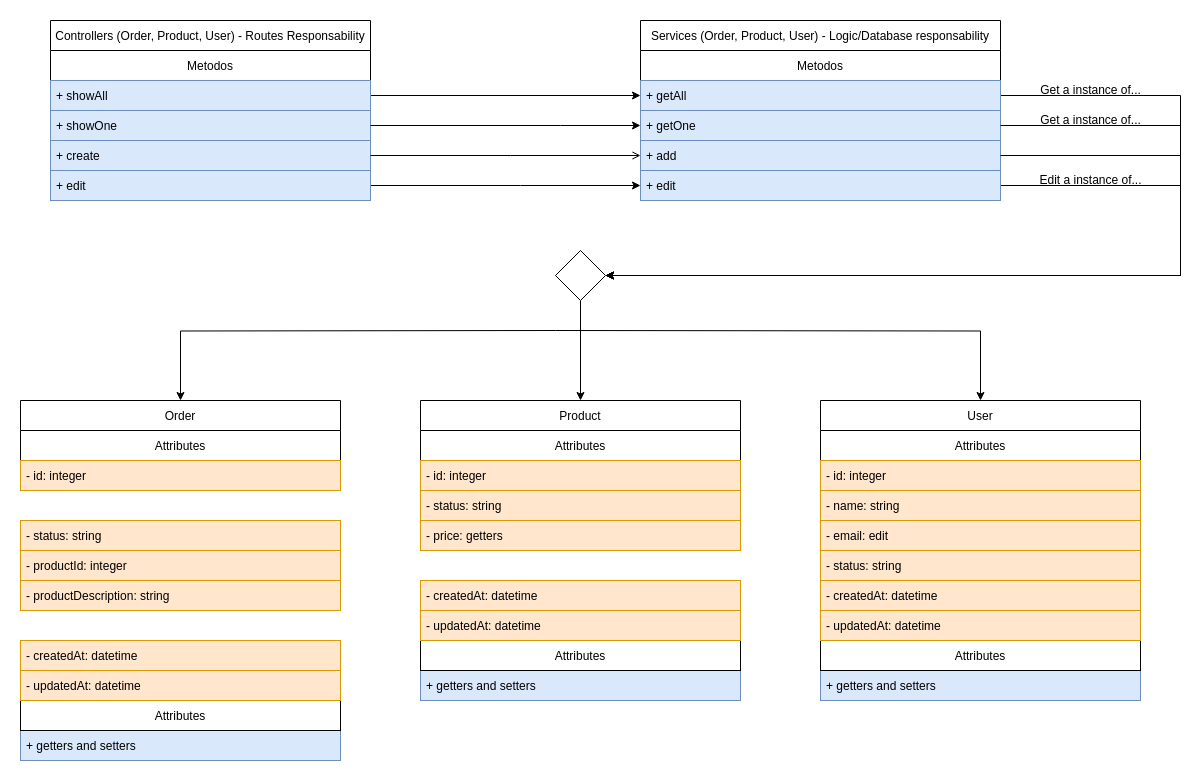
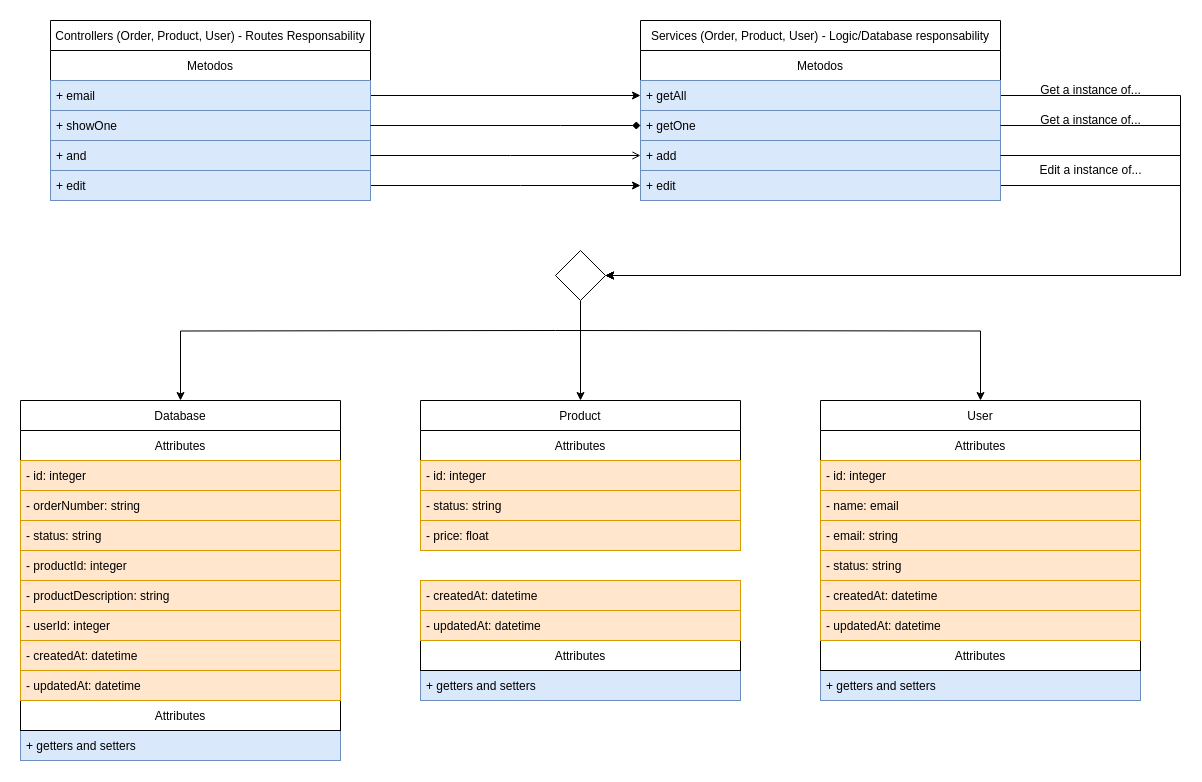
node "+ showAll": label "+ showAll" -> "+ email"
edge "+ showOne" -> "+ getOne": arrowhead classic -> diamond
node "+ create": label "+ create" -> "+ and"
node "Edit a instance of...": moved (1091, 181) -> (1091, 171)
node "Order": label "Order" -> "Database"
node "- orderNumber: string": added
node "- name: string": label "- name: string" -> "- name: email"
node "- price: getters": label "- price: getters" -> "- price: float"
node "- email: edit": label "- email: edit" -> "- email: string"
node "- userId: integer": added
